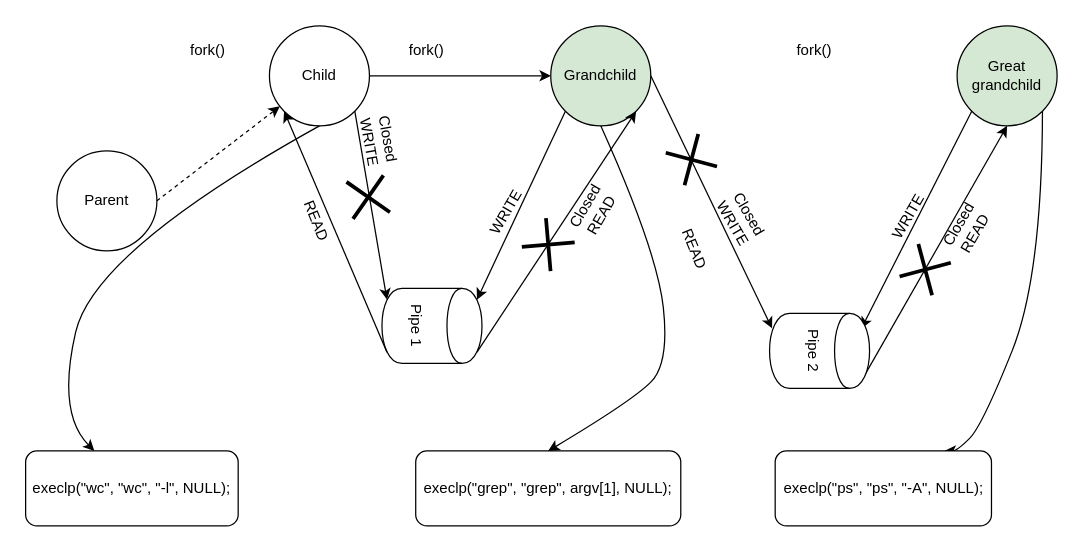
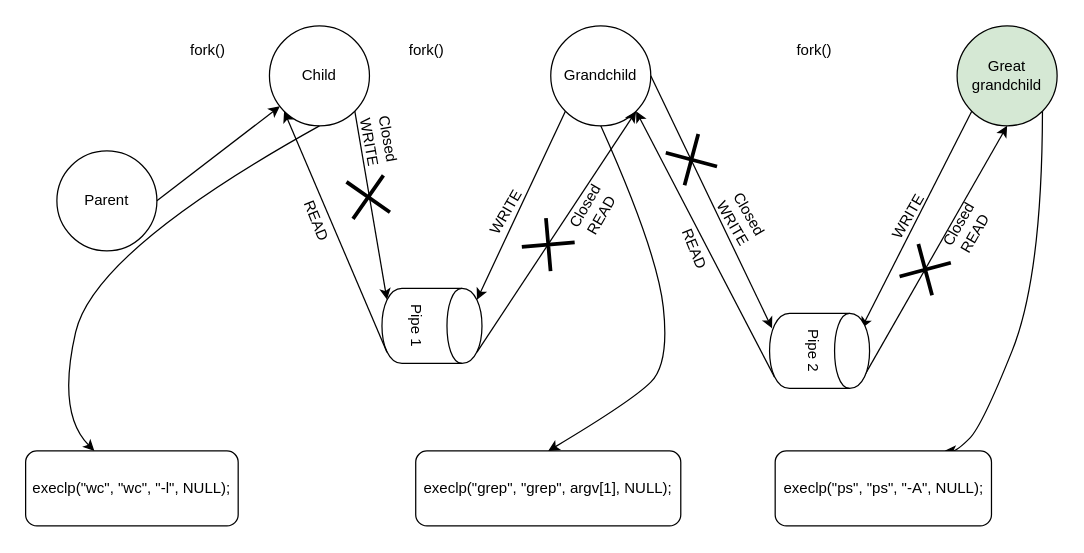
edge "Child" -> "Grandchild": removed
node "Grandchild": fillcolor #d5e8d4 -> #ffffff
edge "Parent" -> "Child": style dashed -> solid
edge "Pipe 2" -> "Grandchild": added
